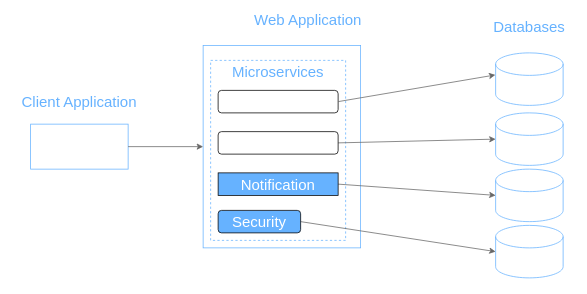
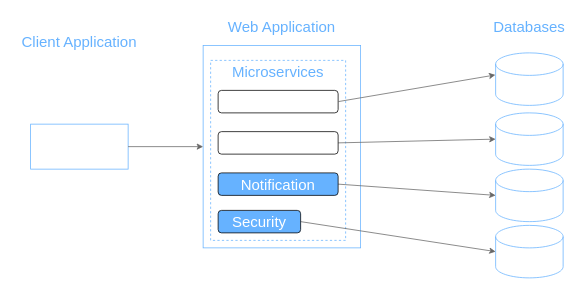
node "Web Application": moved (308, 19) -> (282, 27)
node "Client Application": moved (79, 102) -> (79, 42)
node "Notification": shape rectangle -> rounded rectangle
